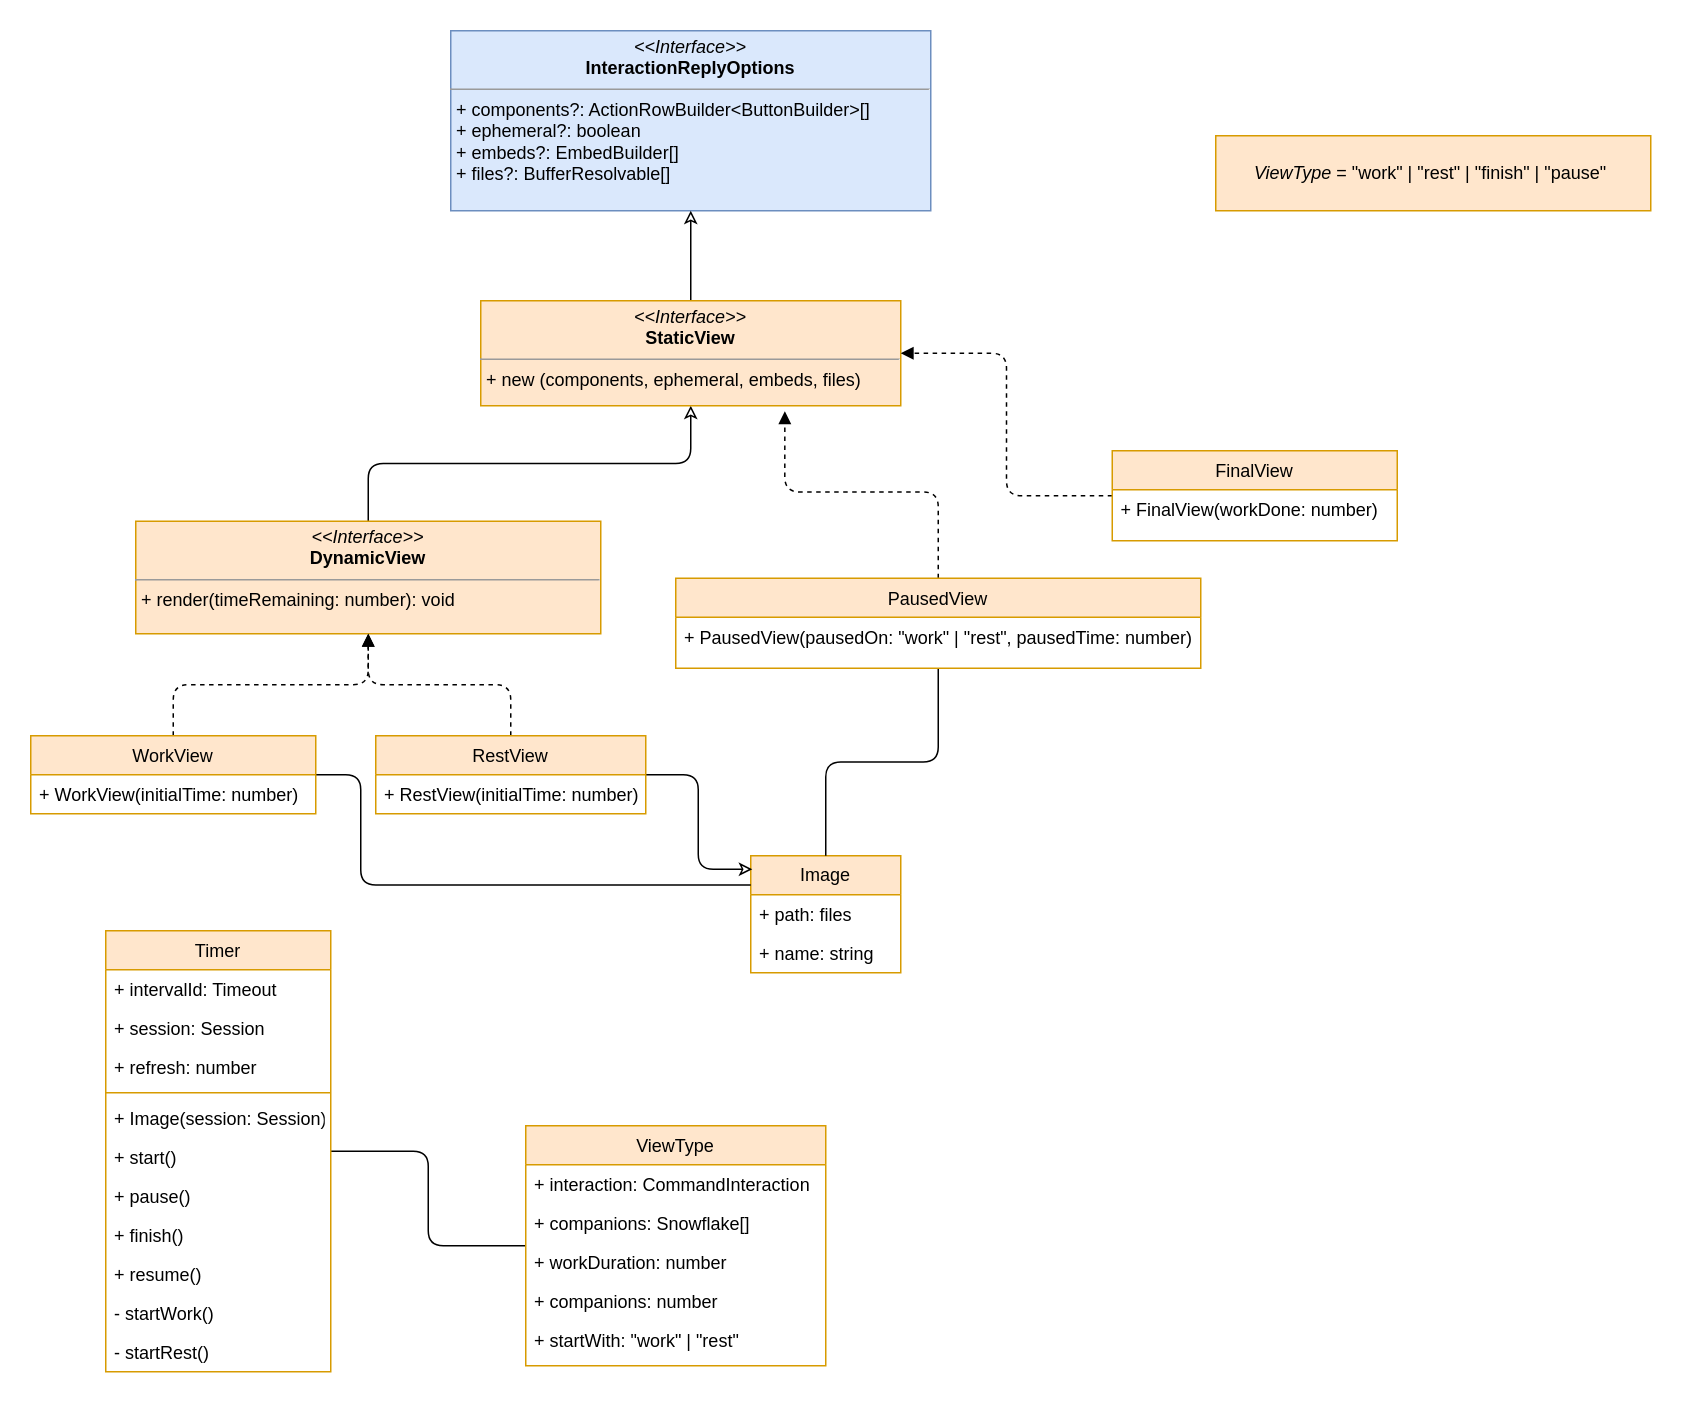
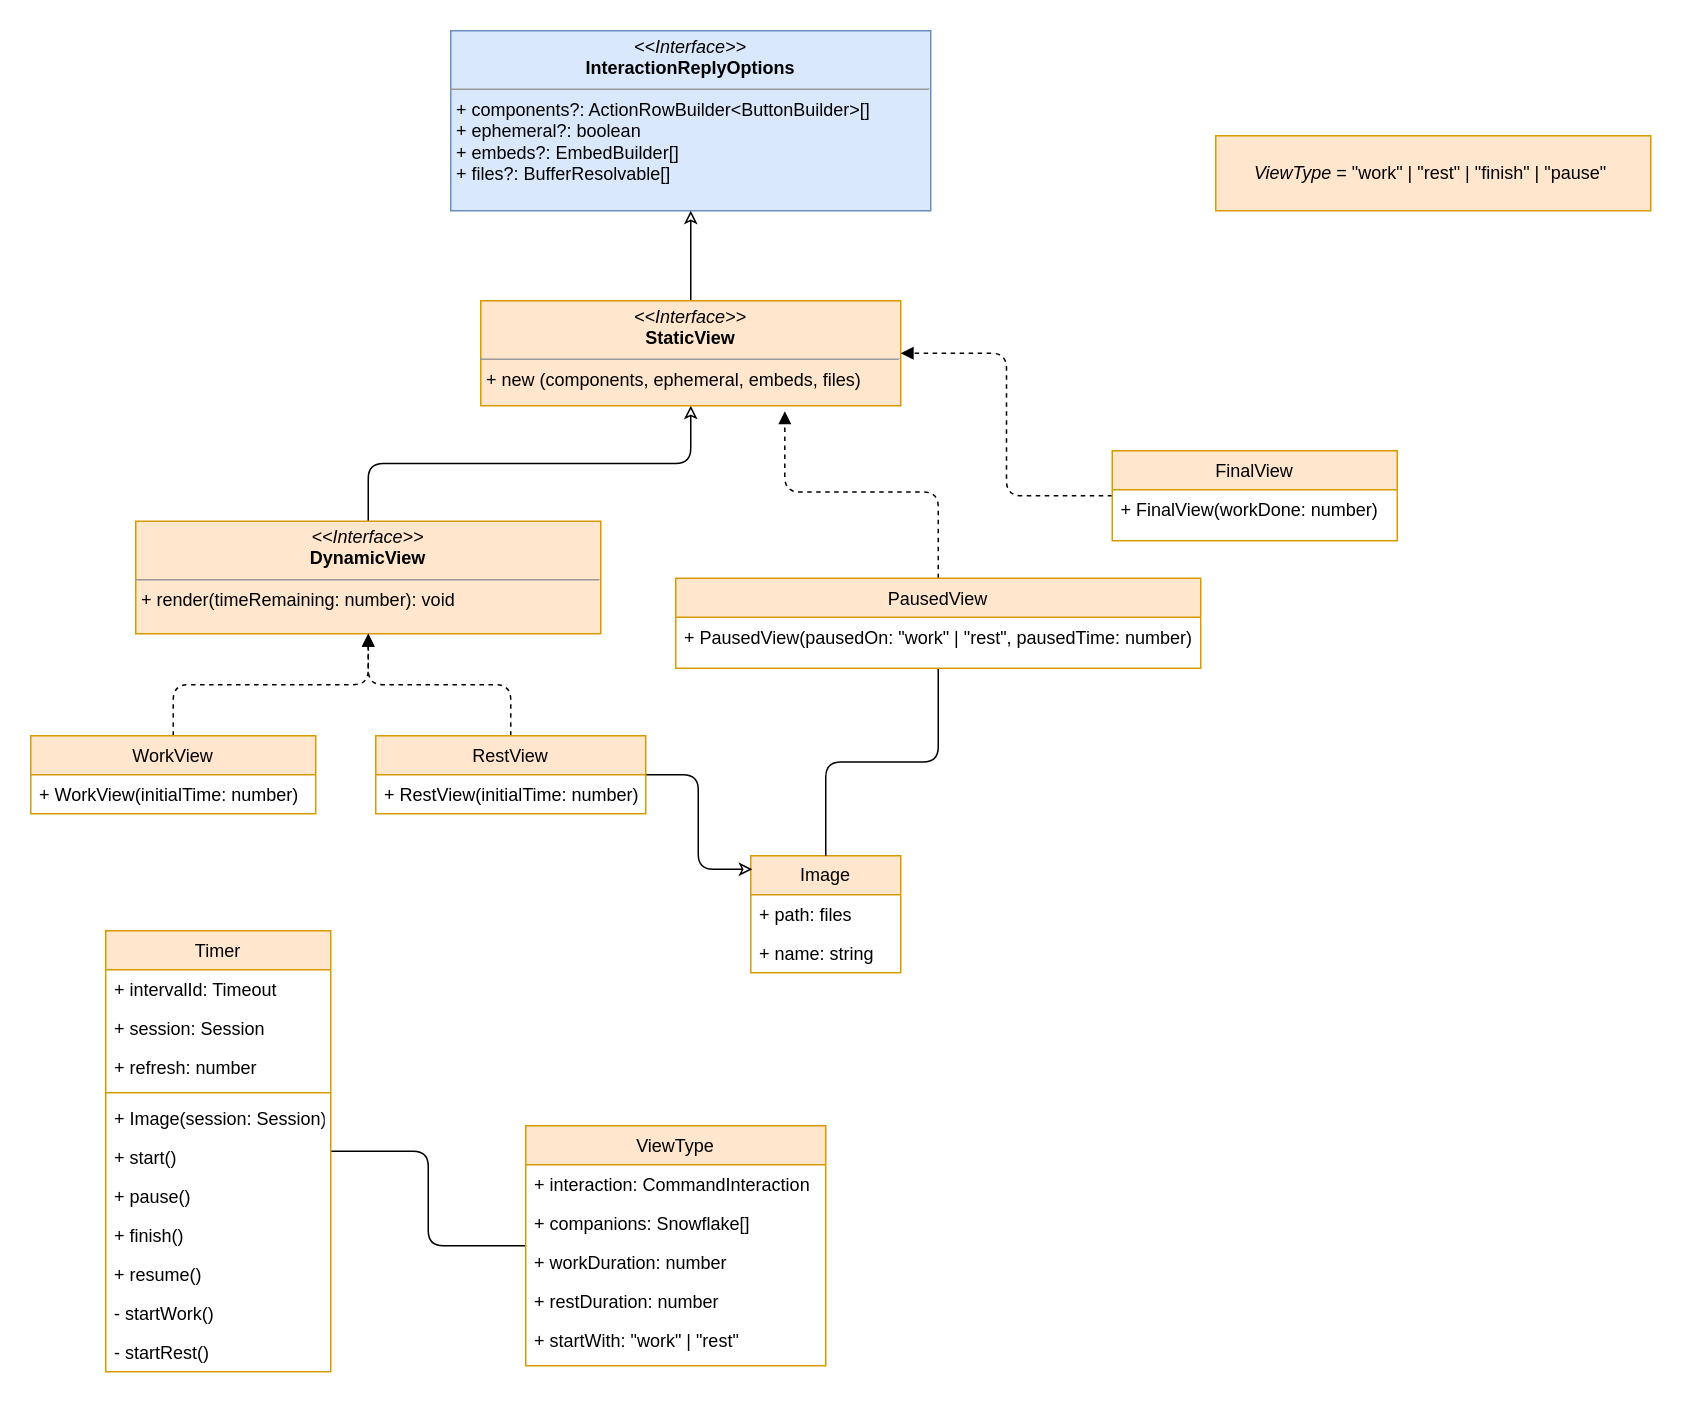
edge "WorkView" -- "Image": removed
node "+ companions: number": label "+ companions: number" -> "+ restDuration: number"
